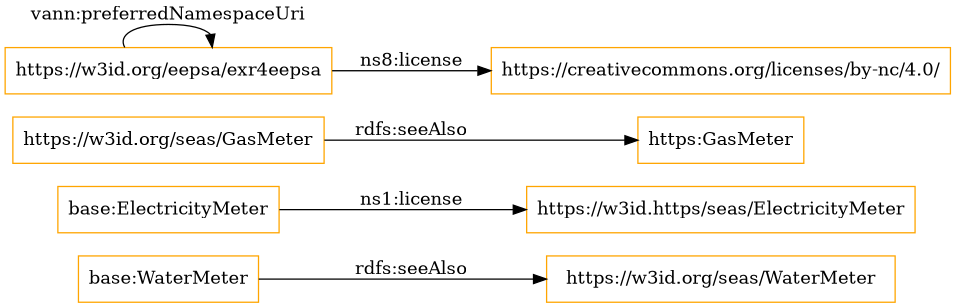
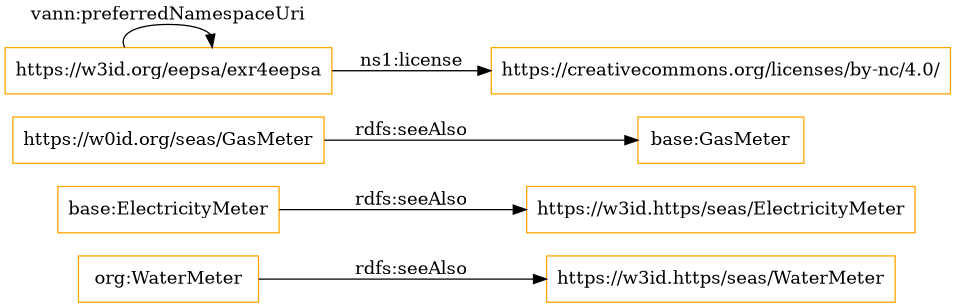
edge "https://w3id.org/eepsa/exr4eepsa" -> "https://creativecommons.org/licenses/by-nc/4.0/": label "ns8:license" -> "ns1:license"
node "https://w3id.org/seas/GasMeter": label "https://w3id.org/seas/GasMeter" -> "https://w0id.org/seas/GasMeter"
node "https:GasMeter": label "https:GasMeter" -> "base:GasMeter"
edge "base:ElectricityMeter" -> "https://w3id.https/seas/ElectricityMeter": label "ns1:license" -> "rdfs:seeAlso"
node "base:WaterMeter": label "base:WaterMeter" -> "org:WaterMeter"
node "https://w3id.org/seas/WaterMeter": label "https://w3id.org/seas/WaterMeter" -> "https://w3id.https/seas/WaterMeter"
